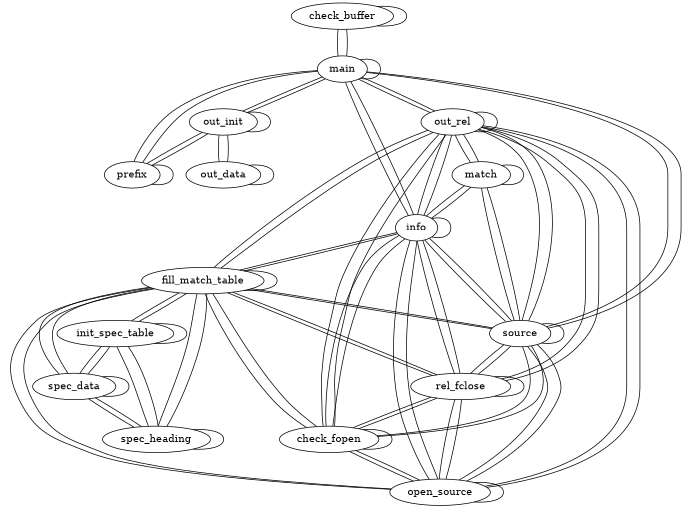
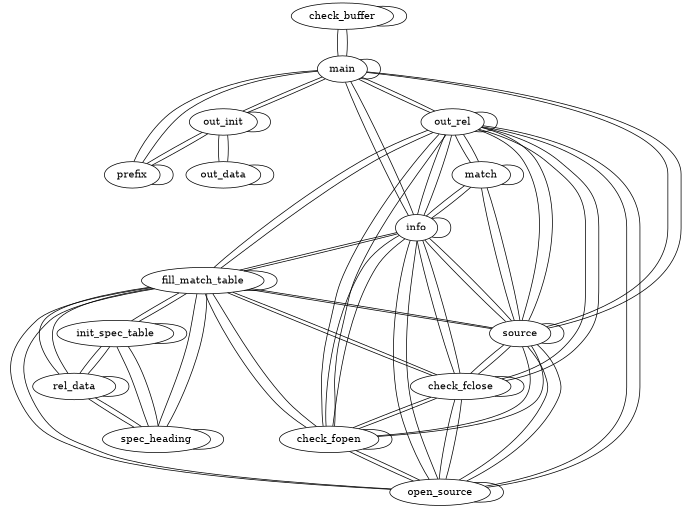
node "spec_data": label "spec_data" -> "rel_data"
node "rel_fclose": label "rel_fclose" -> "check_fclose"
